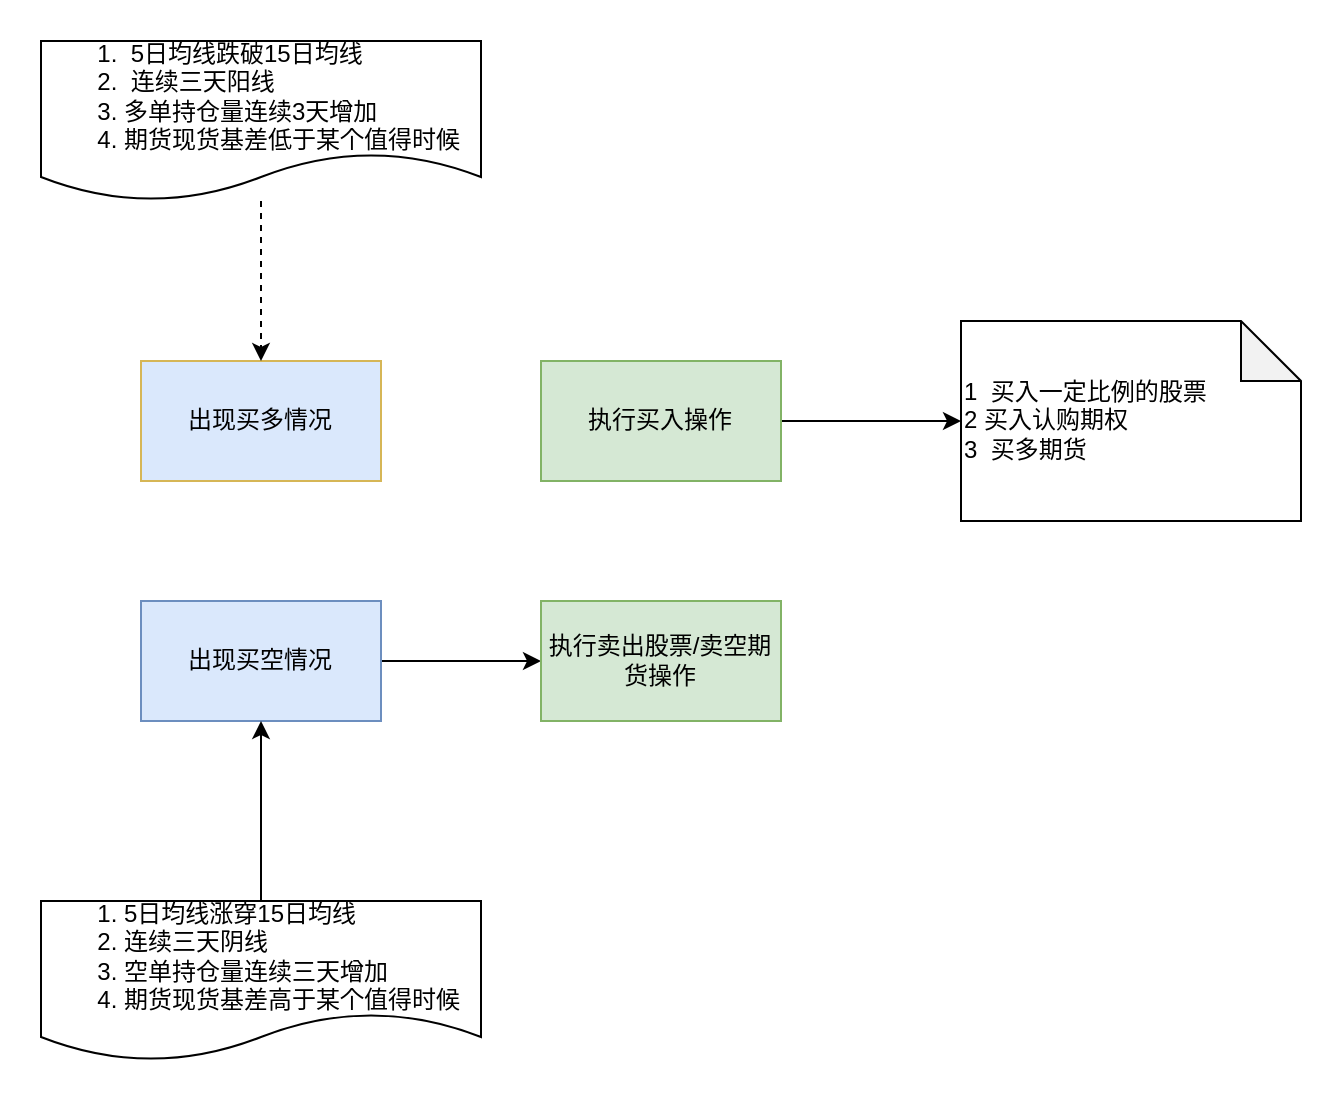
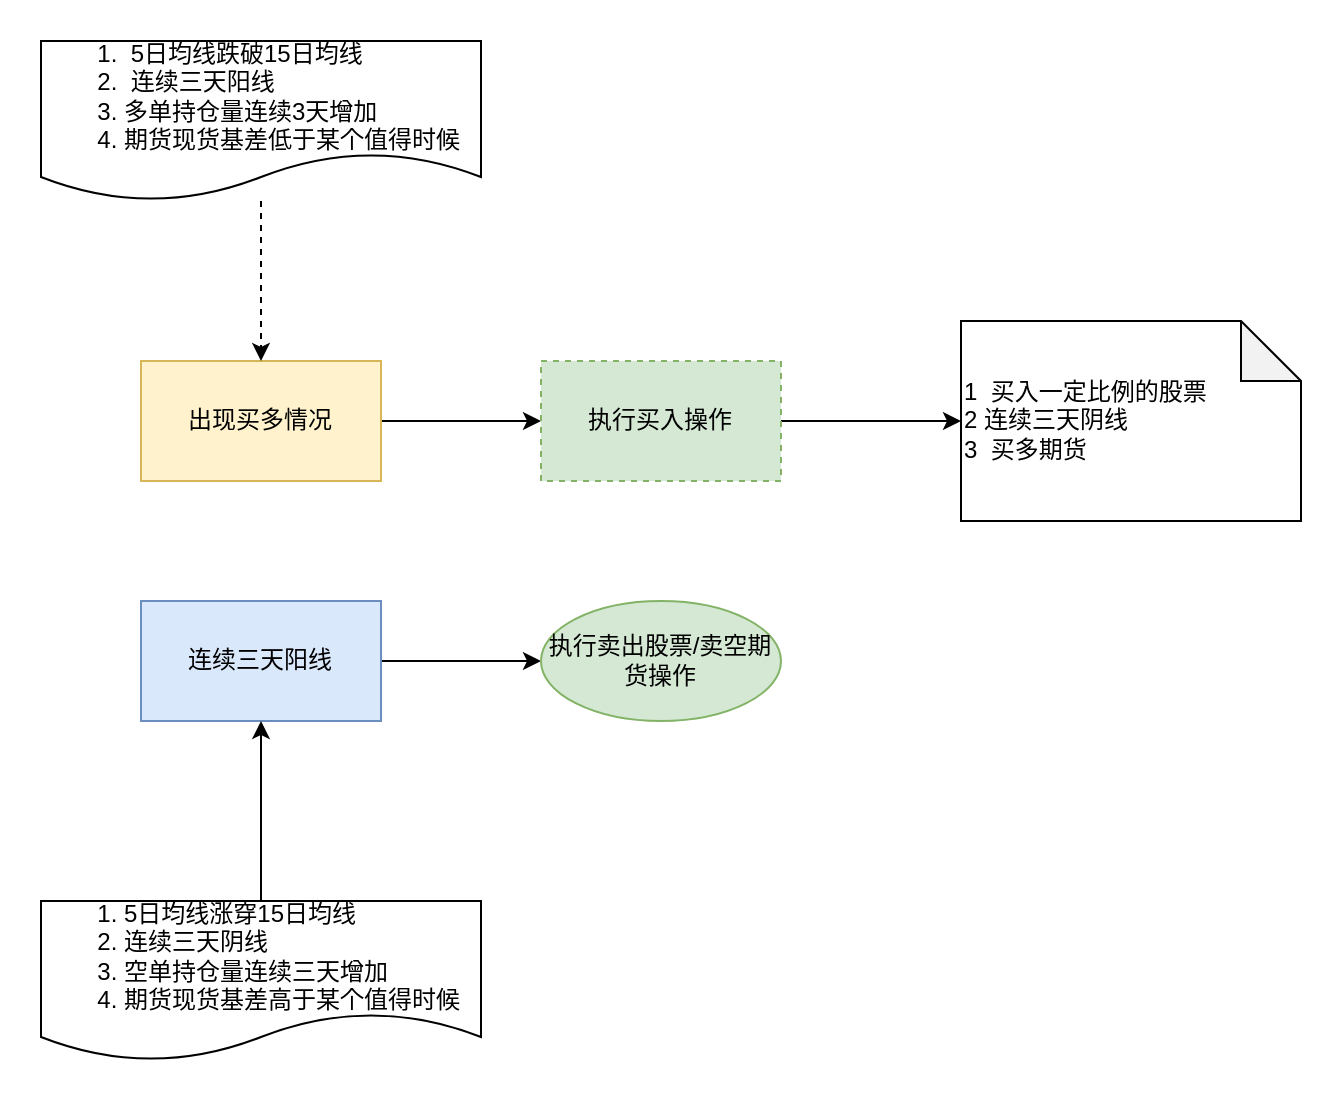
node "出现买多情况": fillcolor #dae8fc -> #fff2cc
edge "出现买多情况" -> "执行买入操作": added
node "执行买入操作": style solid -> dashed
node "1 买入一定比例的股票 2 买入认购期权 3 买多期货": label "1 买入一定比例的股票 2 买入认购期权 3 买多期货" -> "1 买入一定比例的股票 2 连续三天阴线 3 买多期货"
node "出现买空情况": label "出现买空情况" -> "连续三天阳线"
node "执行卖出股票/卖空期货操作": shape rectangle -> ellipse
